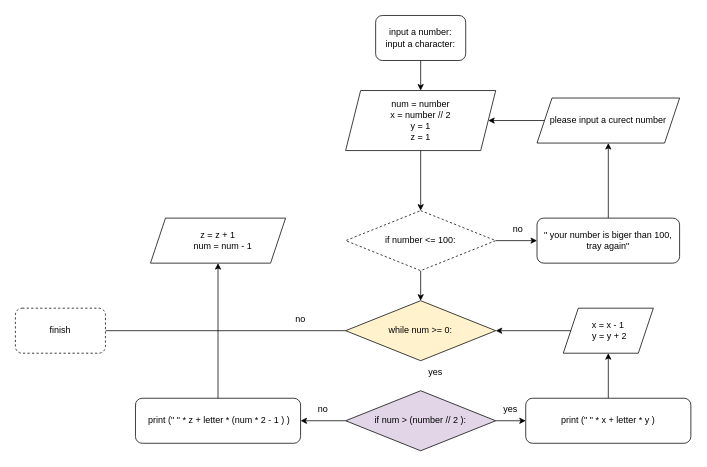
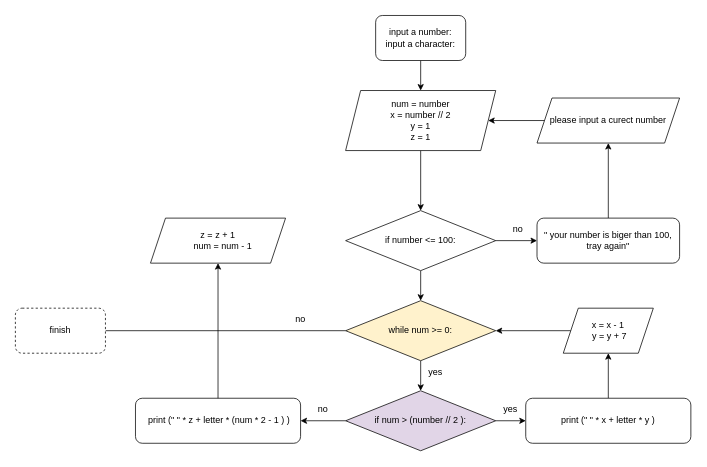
node "if number <= 100:": style dashed -> solid
node "x = x - 1 y = y + 2": label "x = x - 1 y = y + 2" -> "x = x - 1 y = y + 7"
edge "while num >= 0:" -> "if num > (number // 2 ):": added
